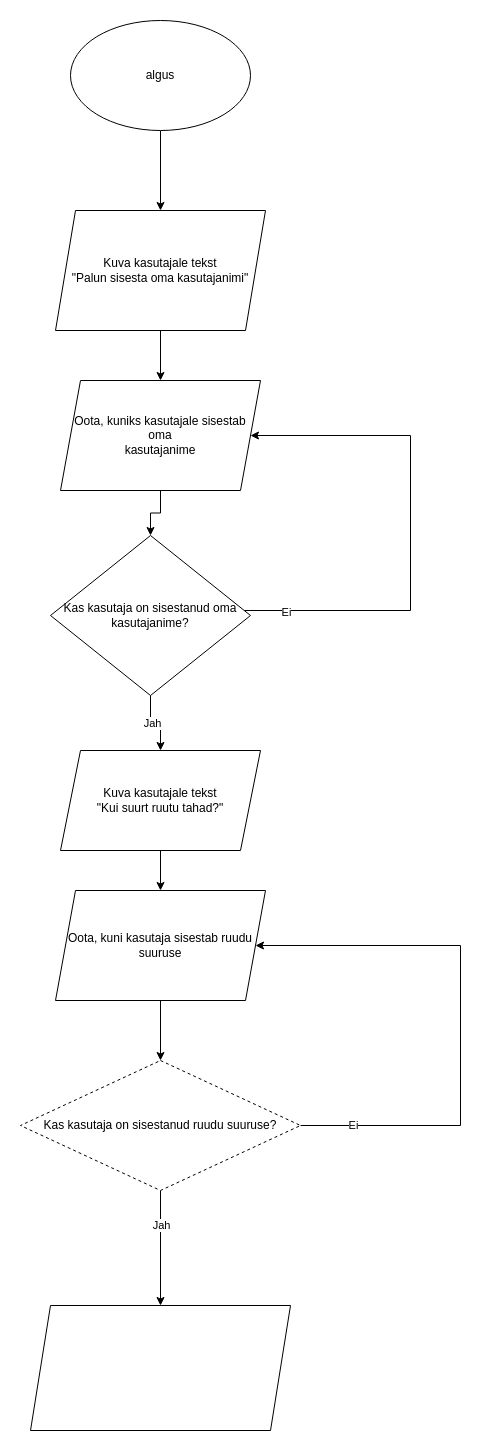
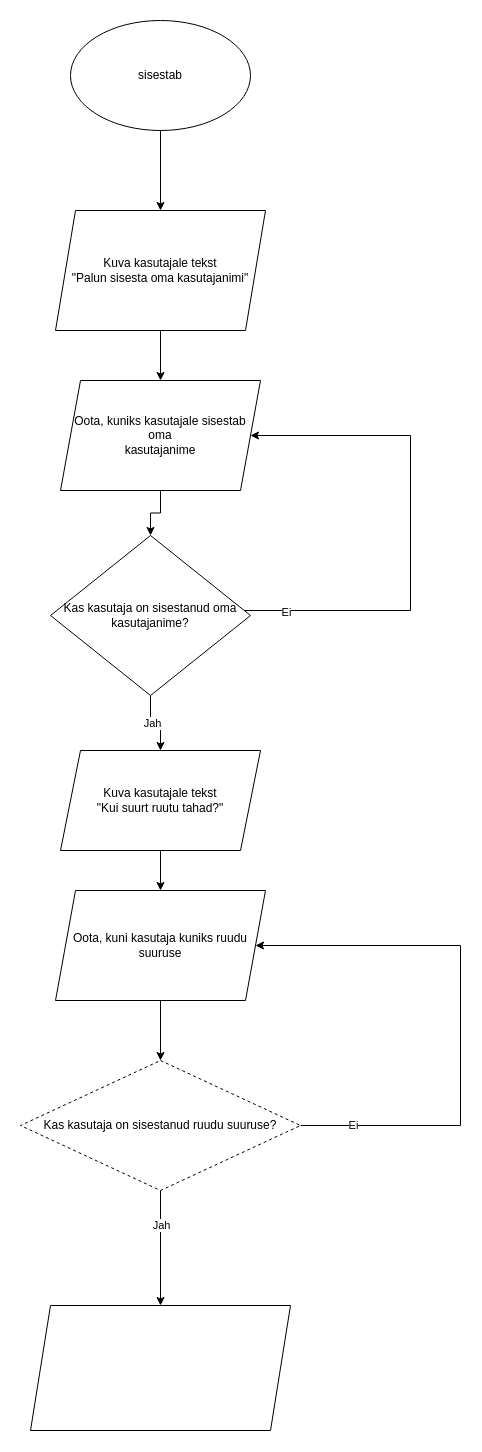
node "algus": label "algus" -> "sisestab"
node "Oota, kuni kasutaja sisestab ruudu suuruse": label "Oota, kuni kasutaja sisestab ruudu suuruse" -> "Oota, kuni kasutaja kuniks ruudu suuruse"
